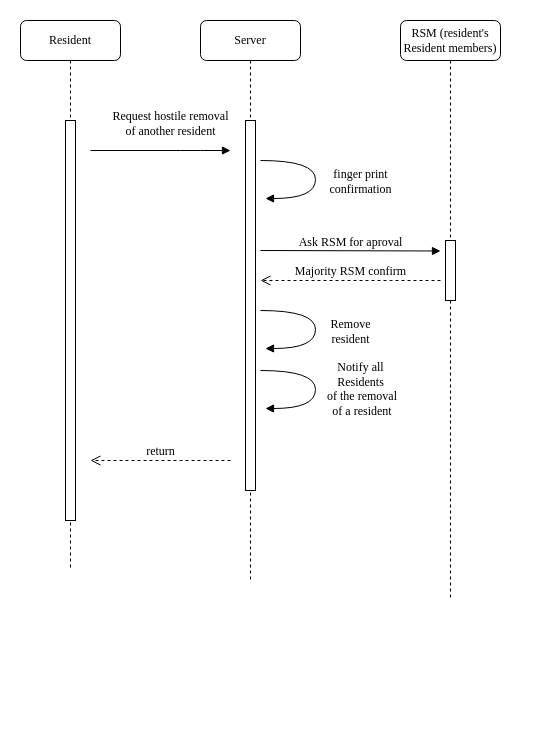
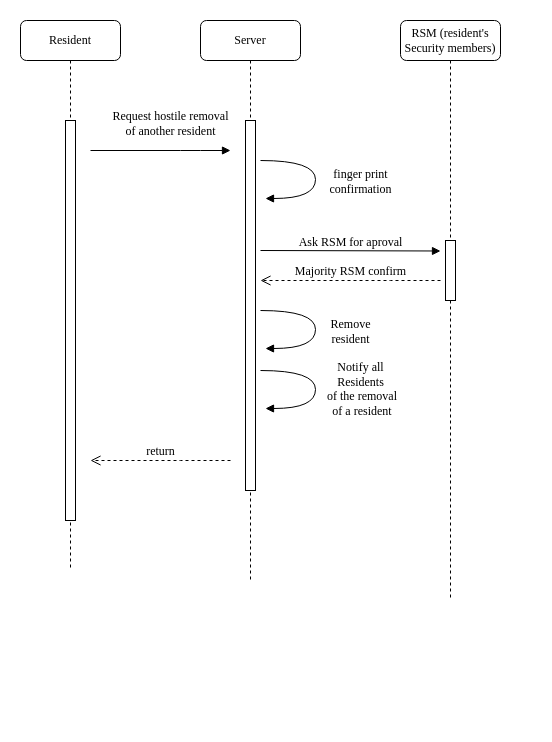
node "RSM (resident's Resident members)": label "RSM (resident's Resident members)" -> "RSM (resident's Security members)"
